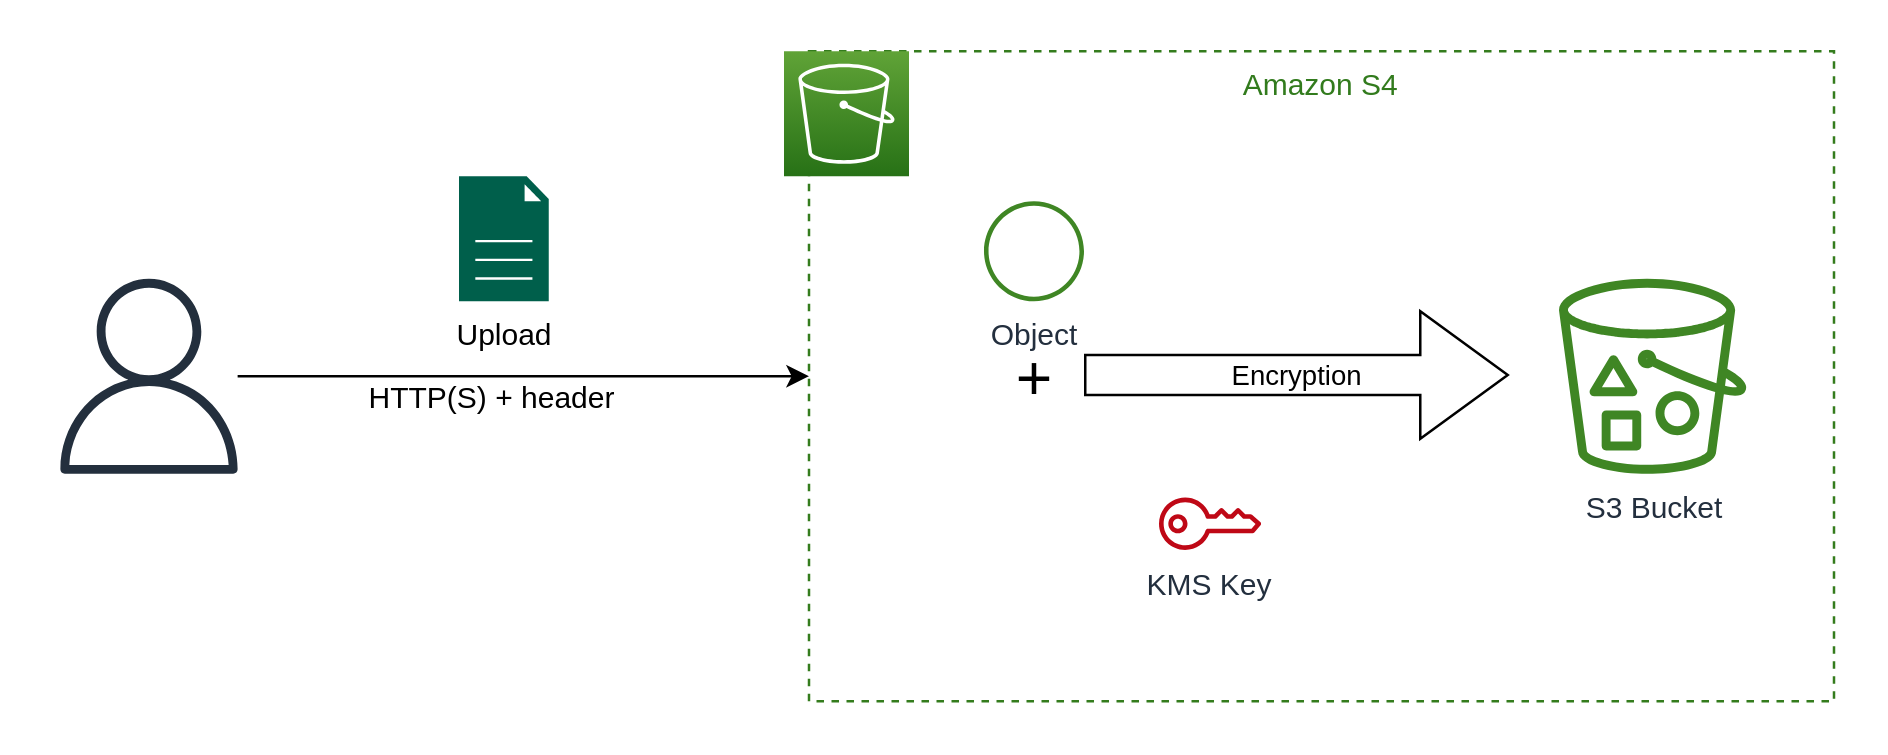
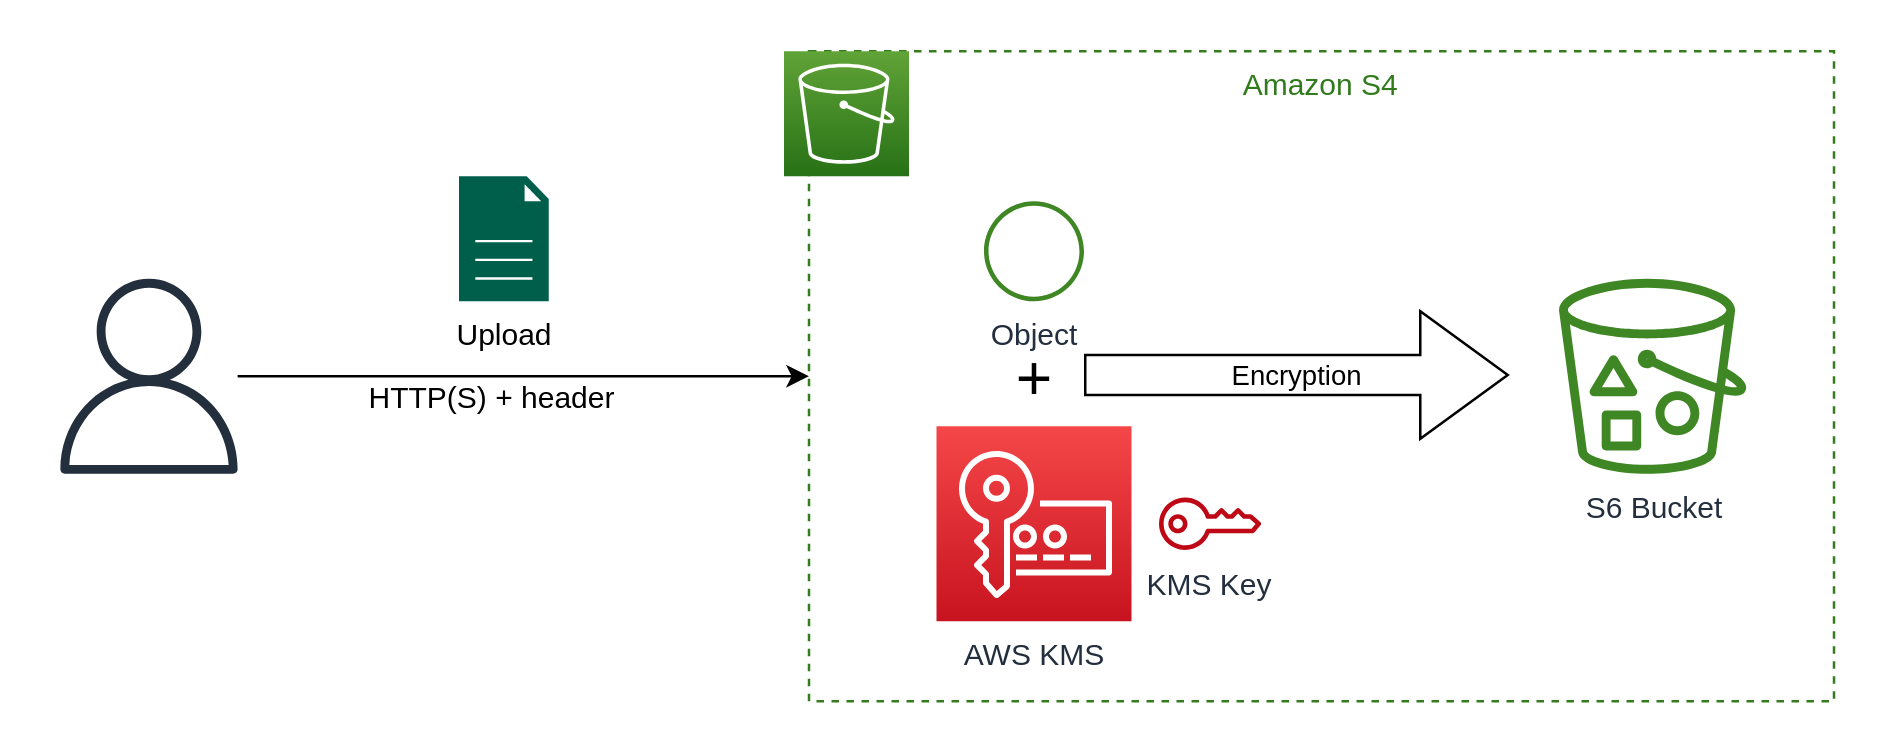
node "S3 Bucket": label "S3 Bucket" -> "S6 Bucket"
node "AWS KMS": added
